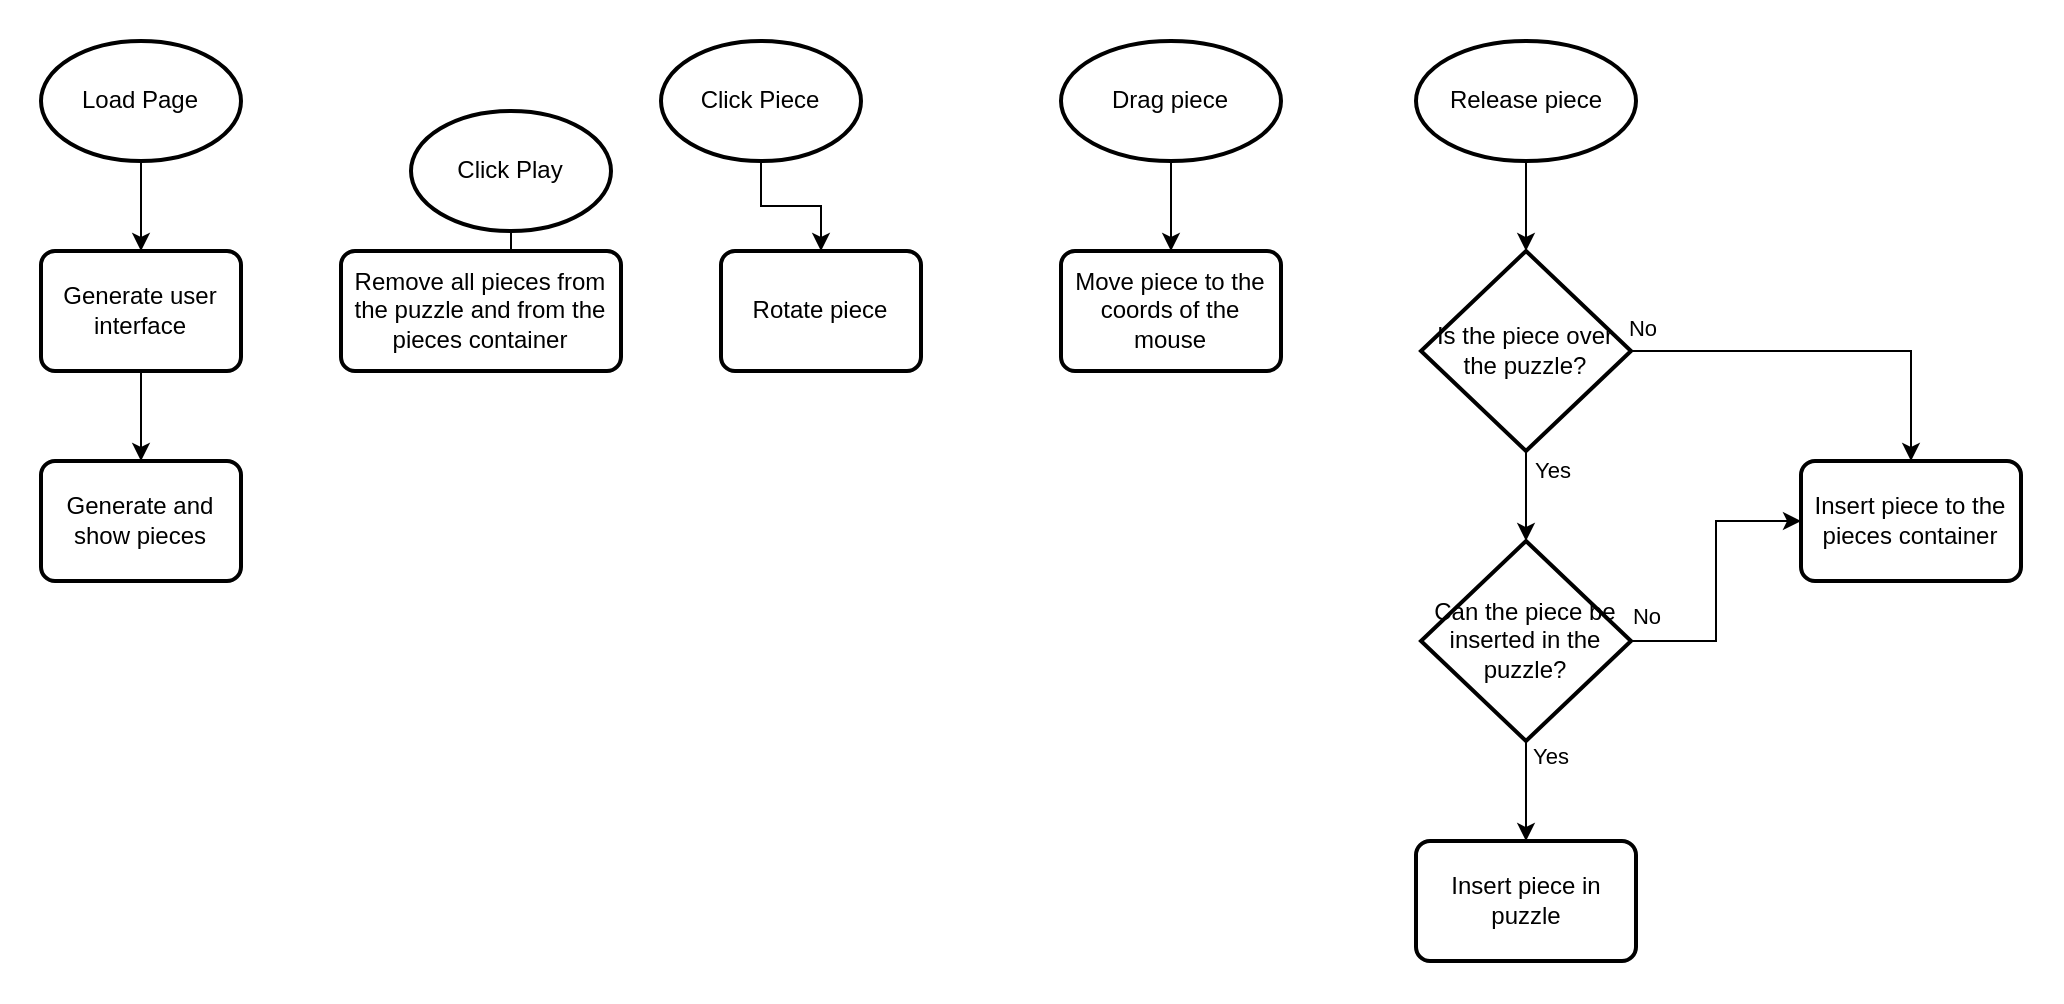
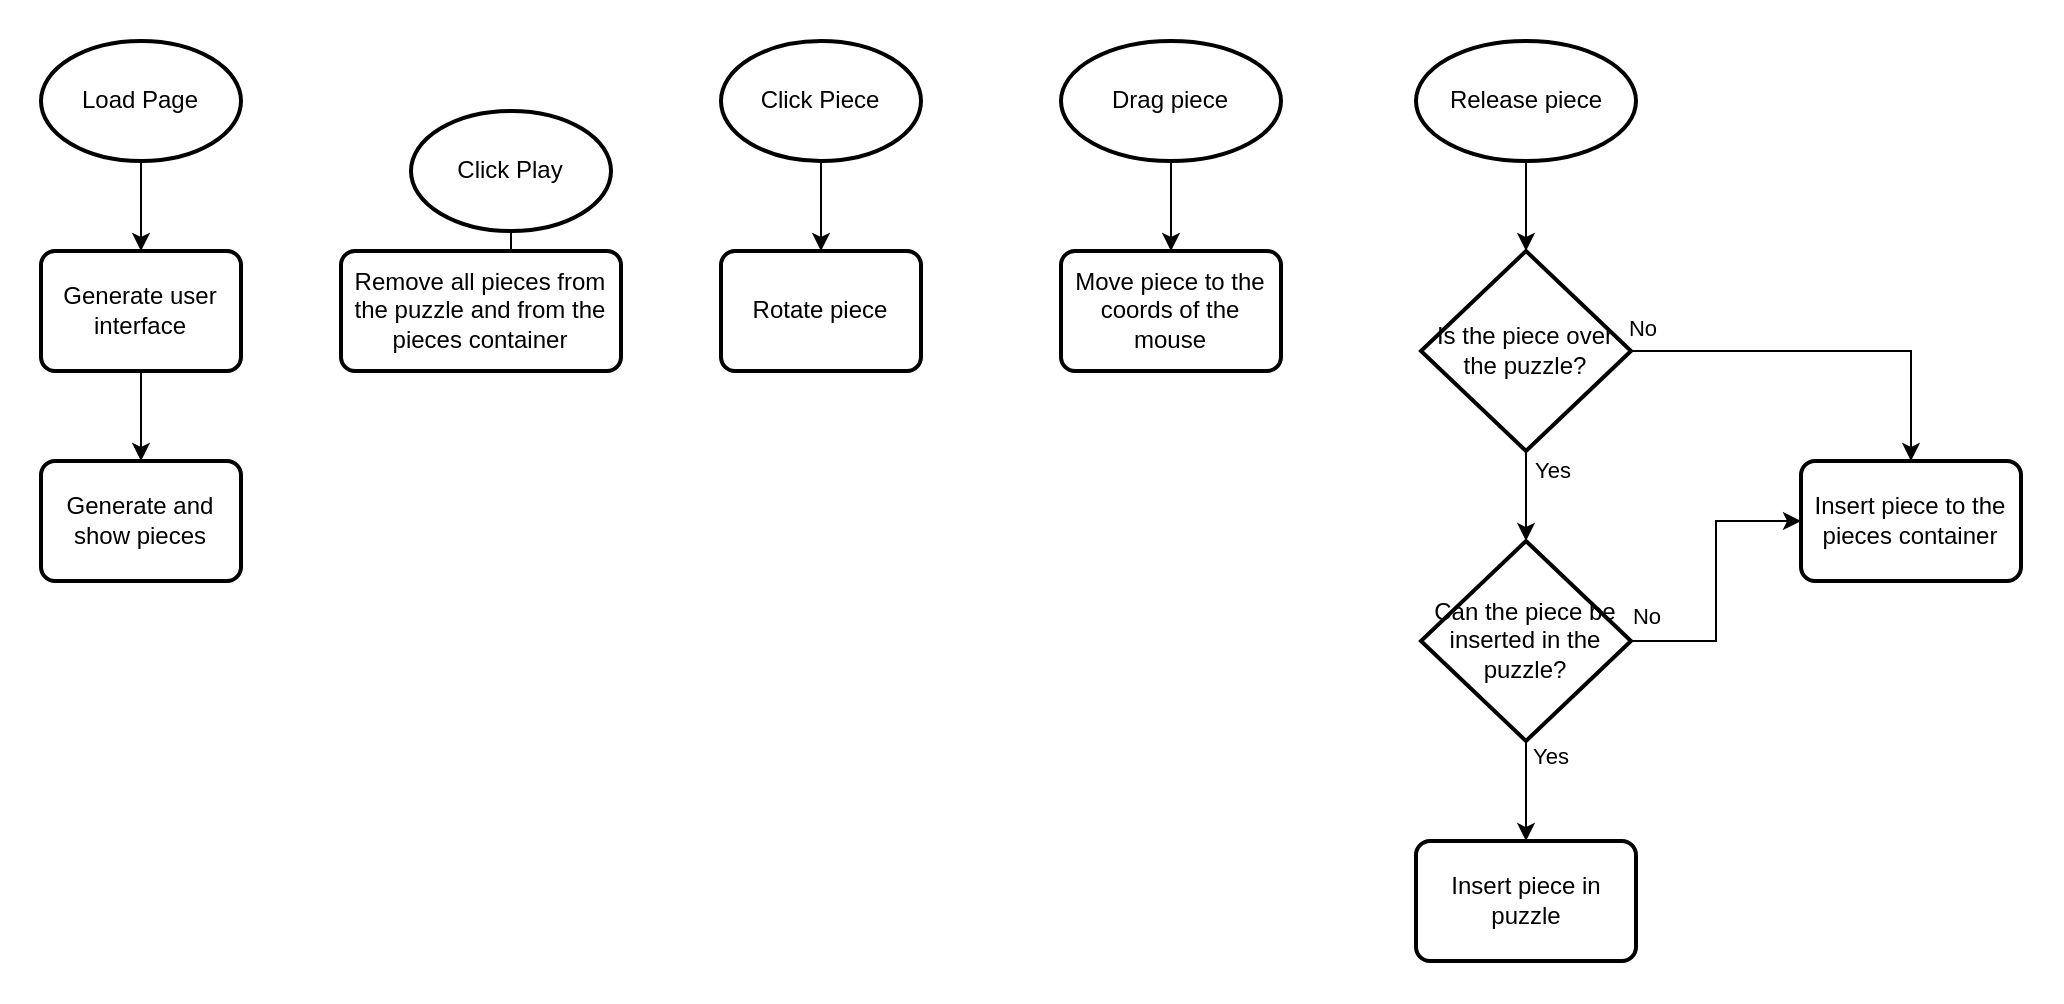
node "Click Piece": moved (761, 101) -> (821, 101)
